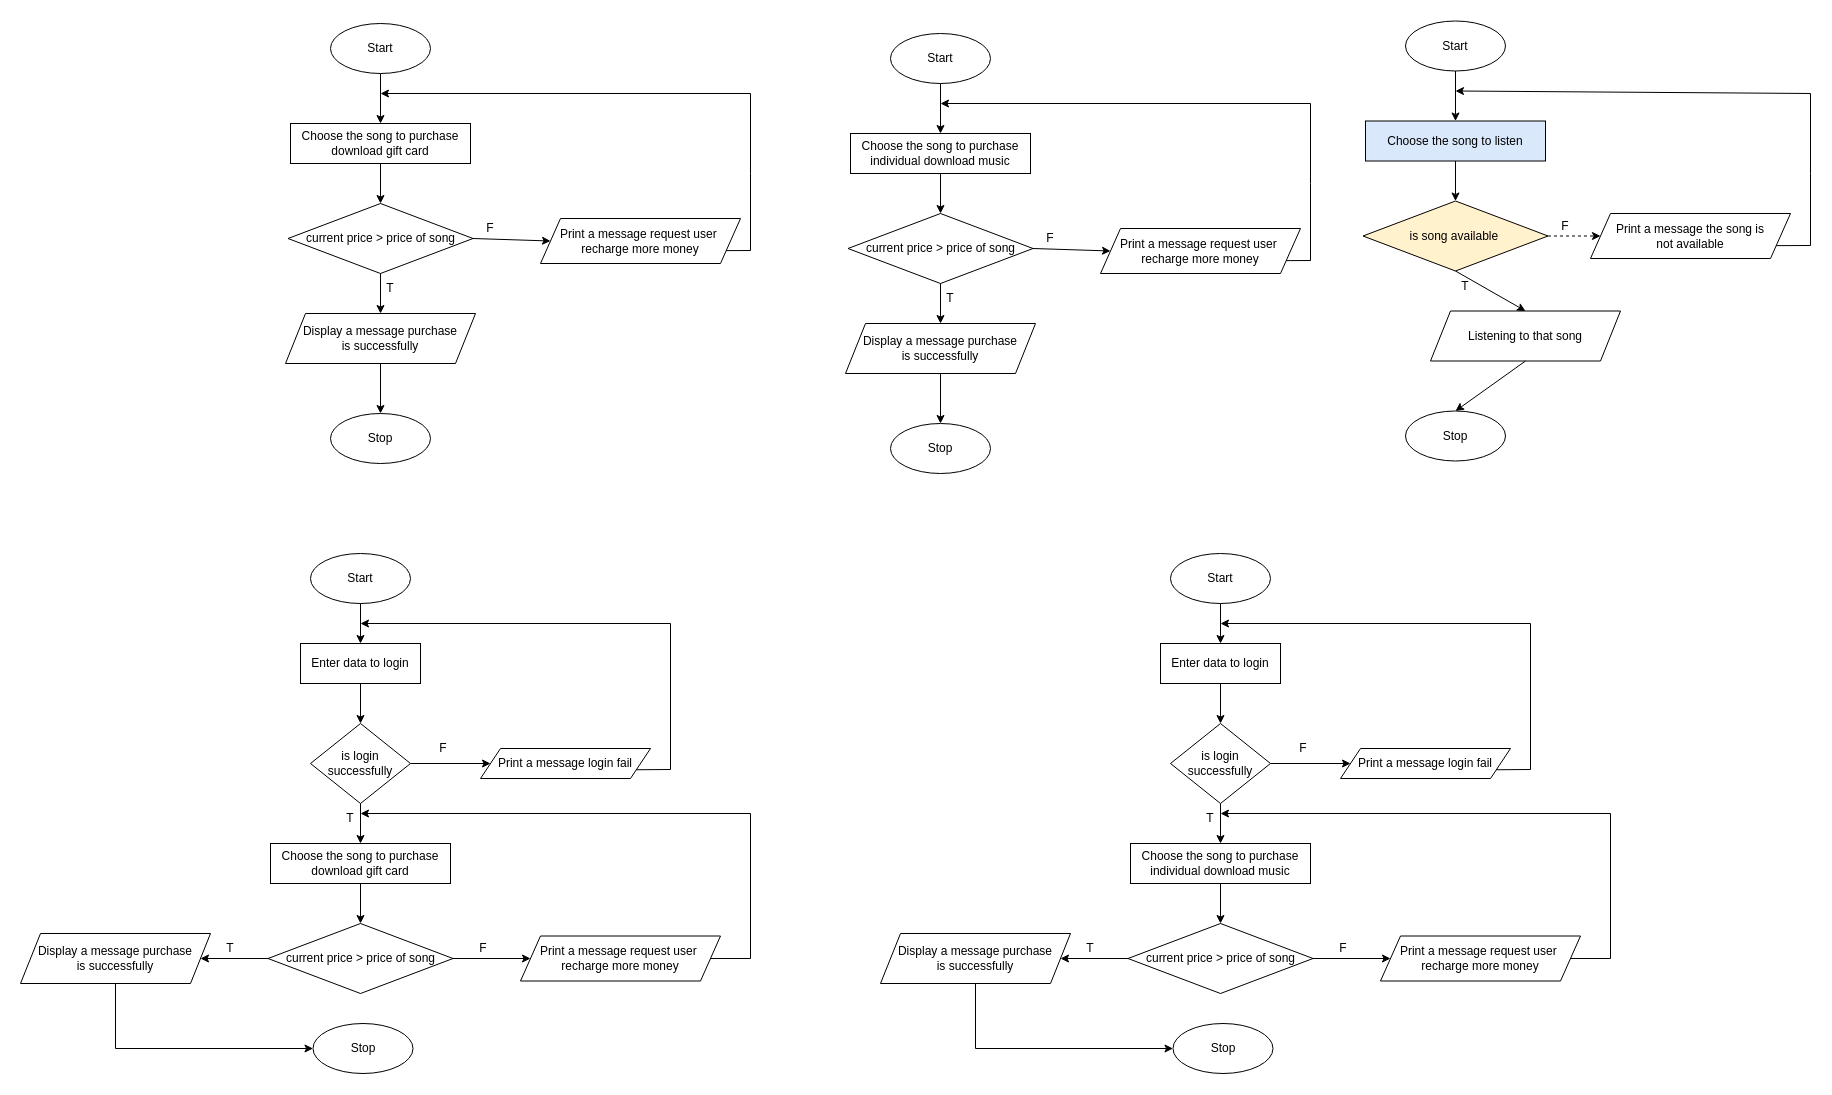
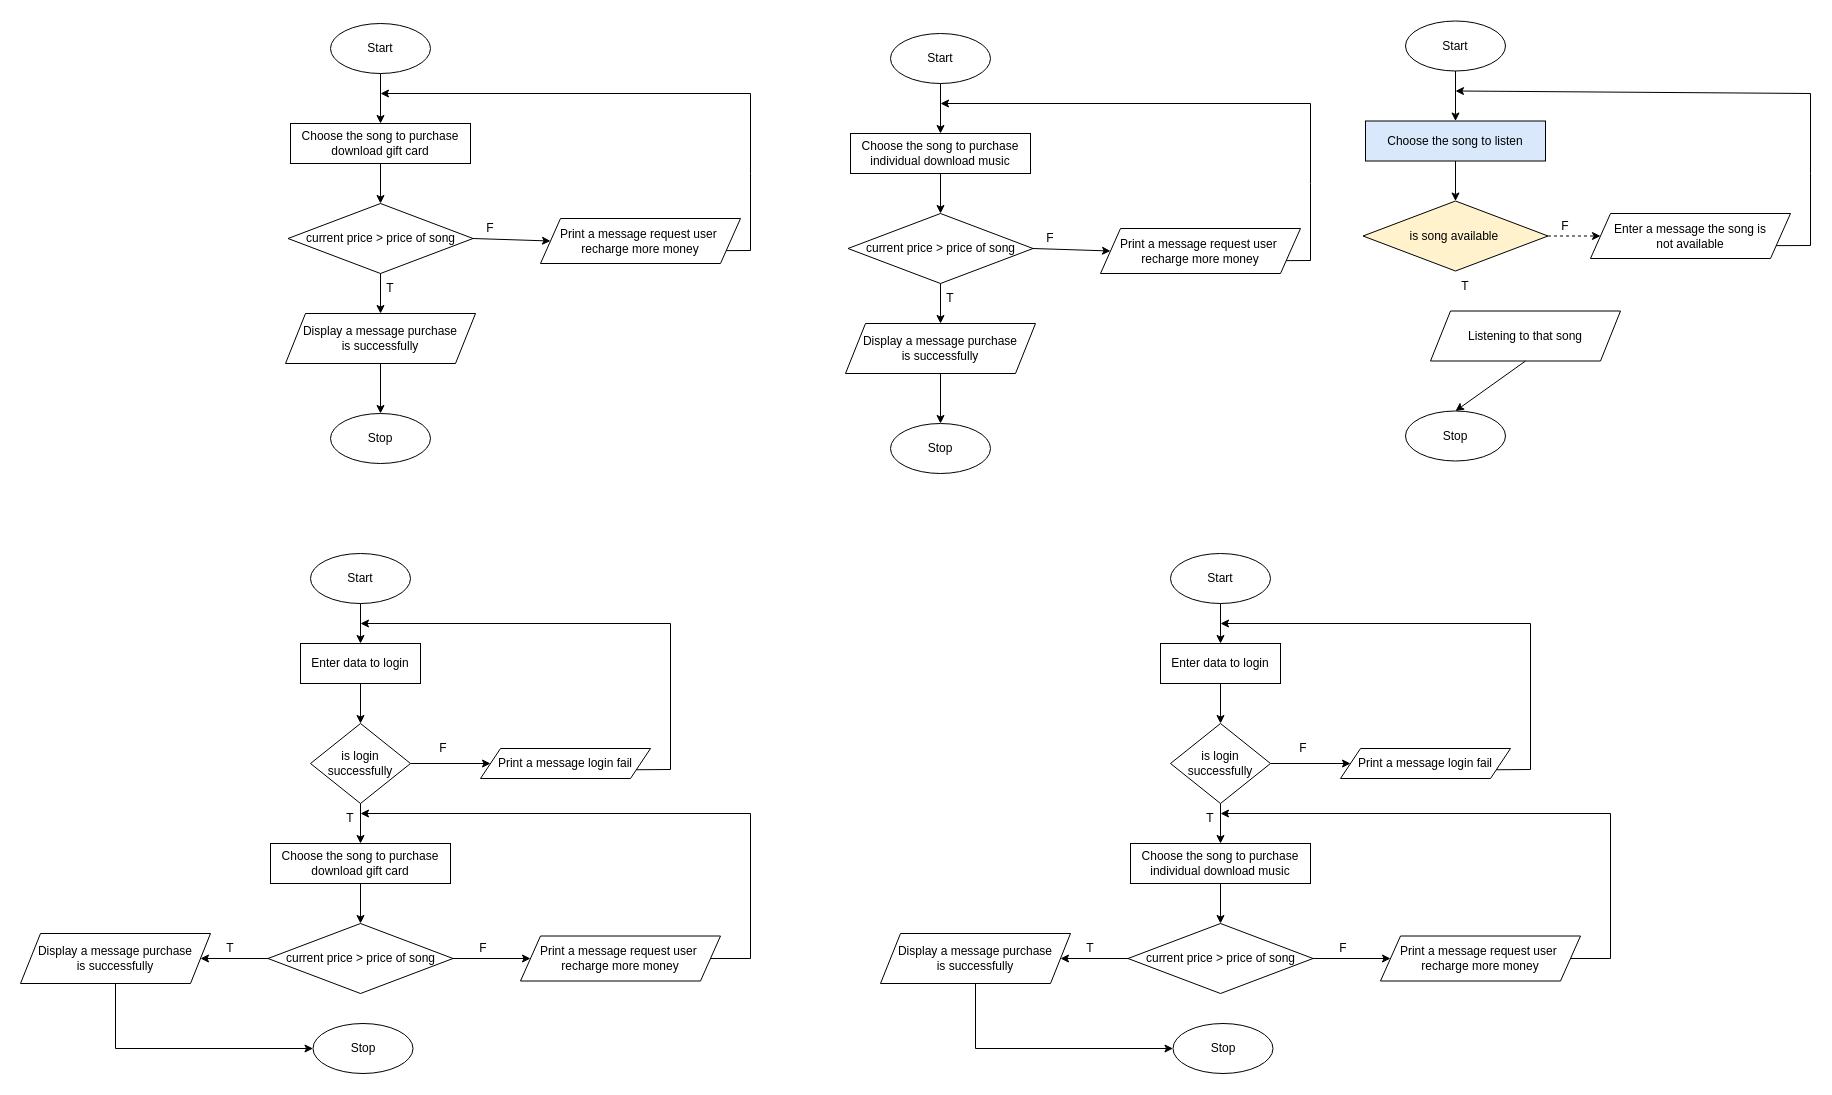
node "Print a message the song is not available": label "Print a message the song is not available" -> "Enter a message the song is not available"
edge "is song available" -> "Listening to that song": removed
